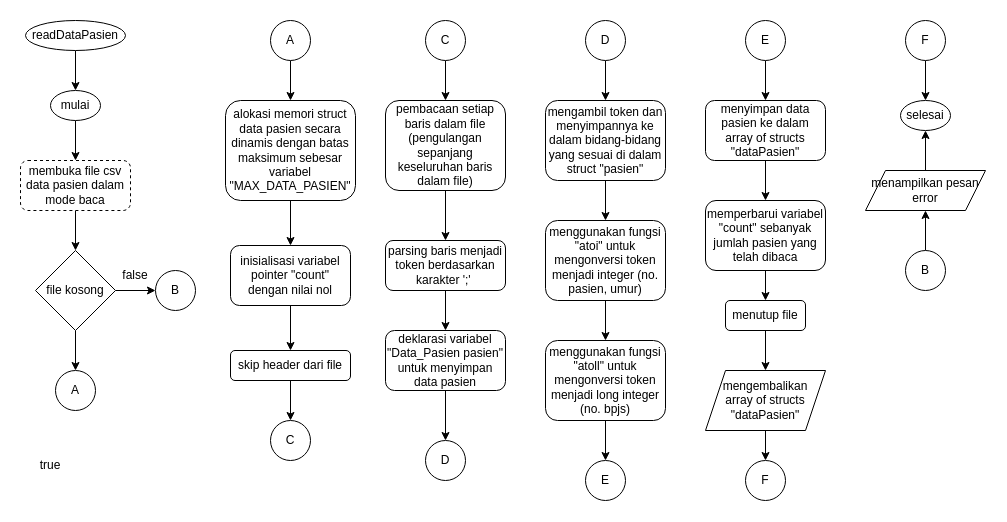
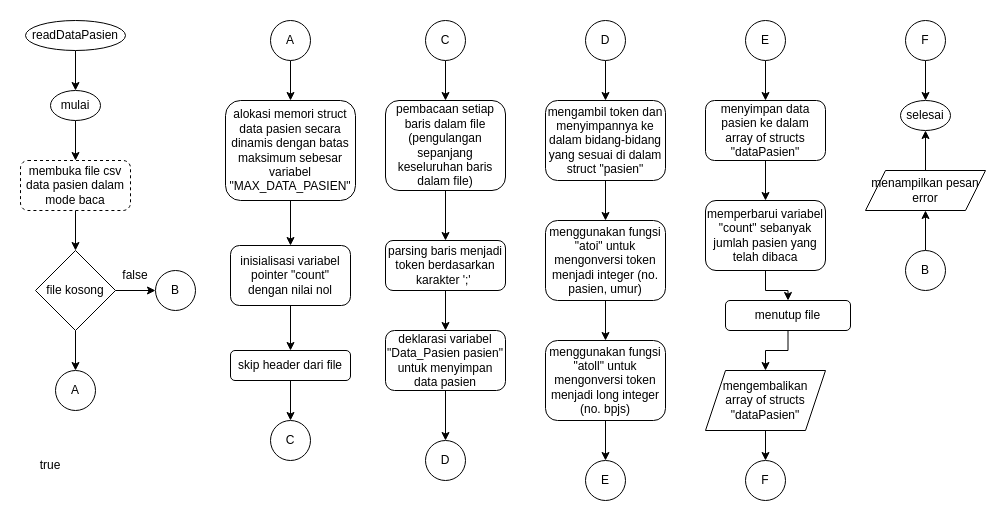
node "menutup file": size 80x30 -> 125x30
